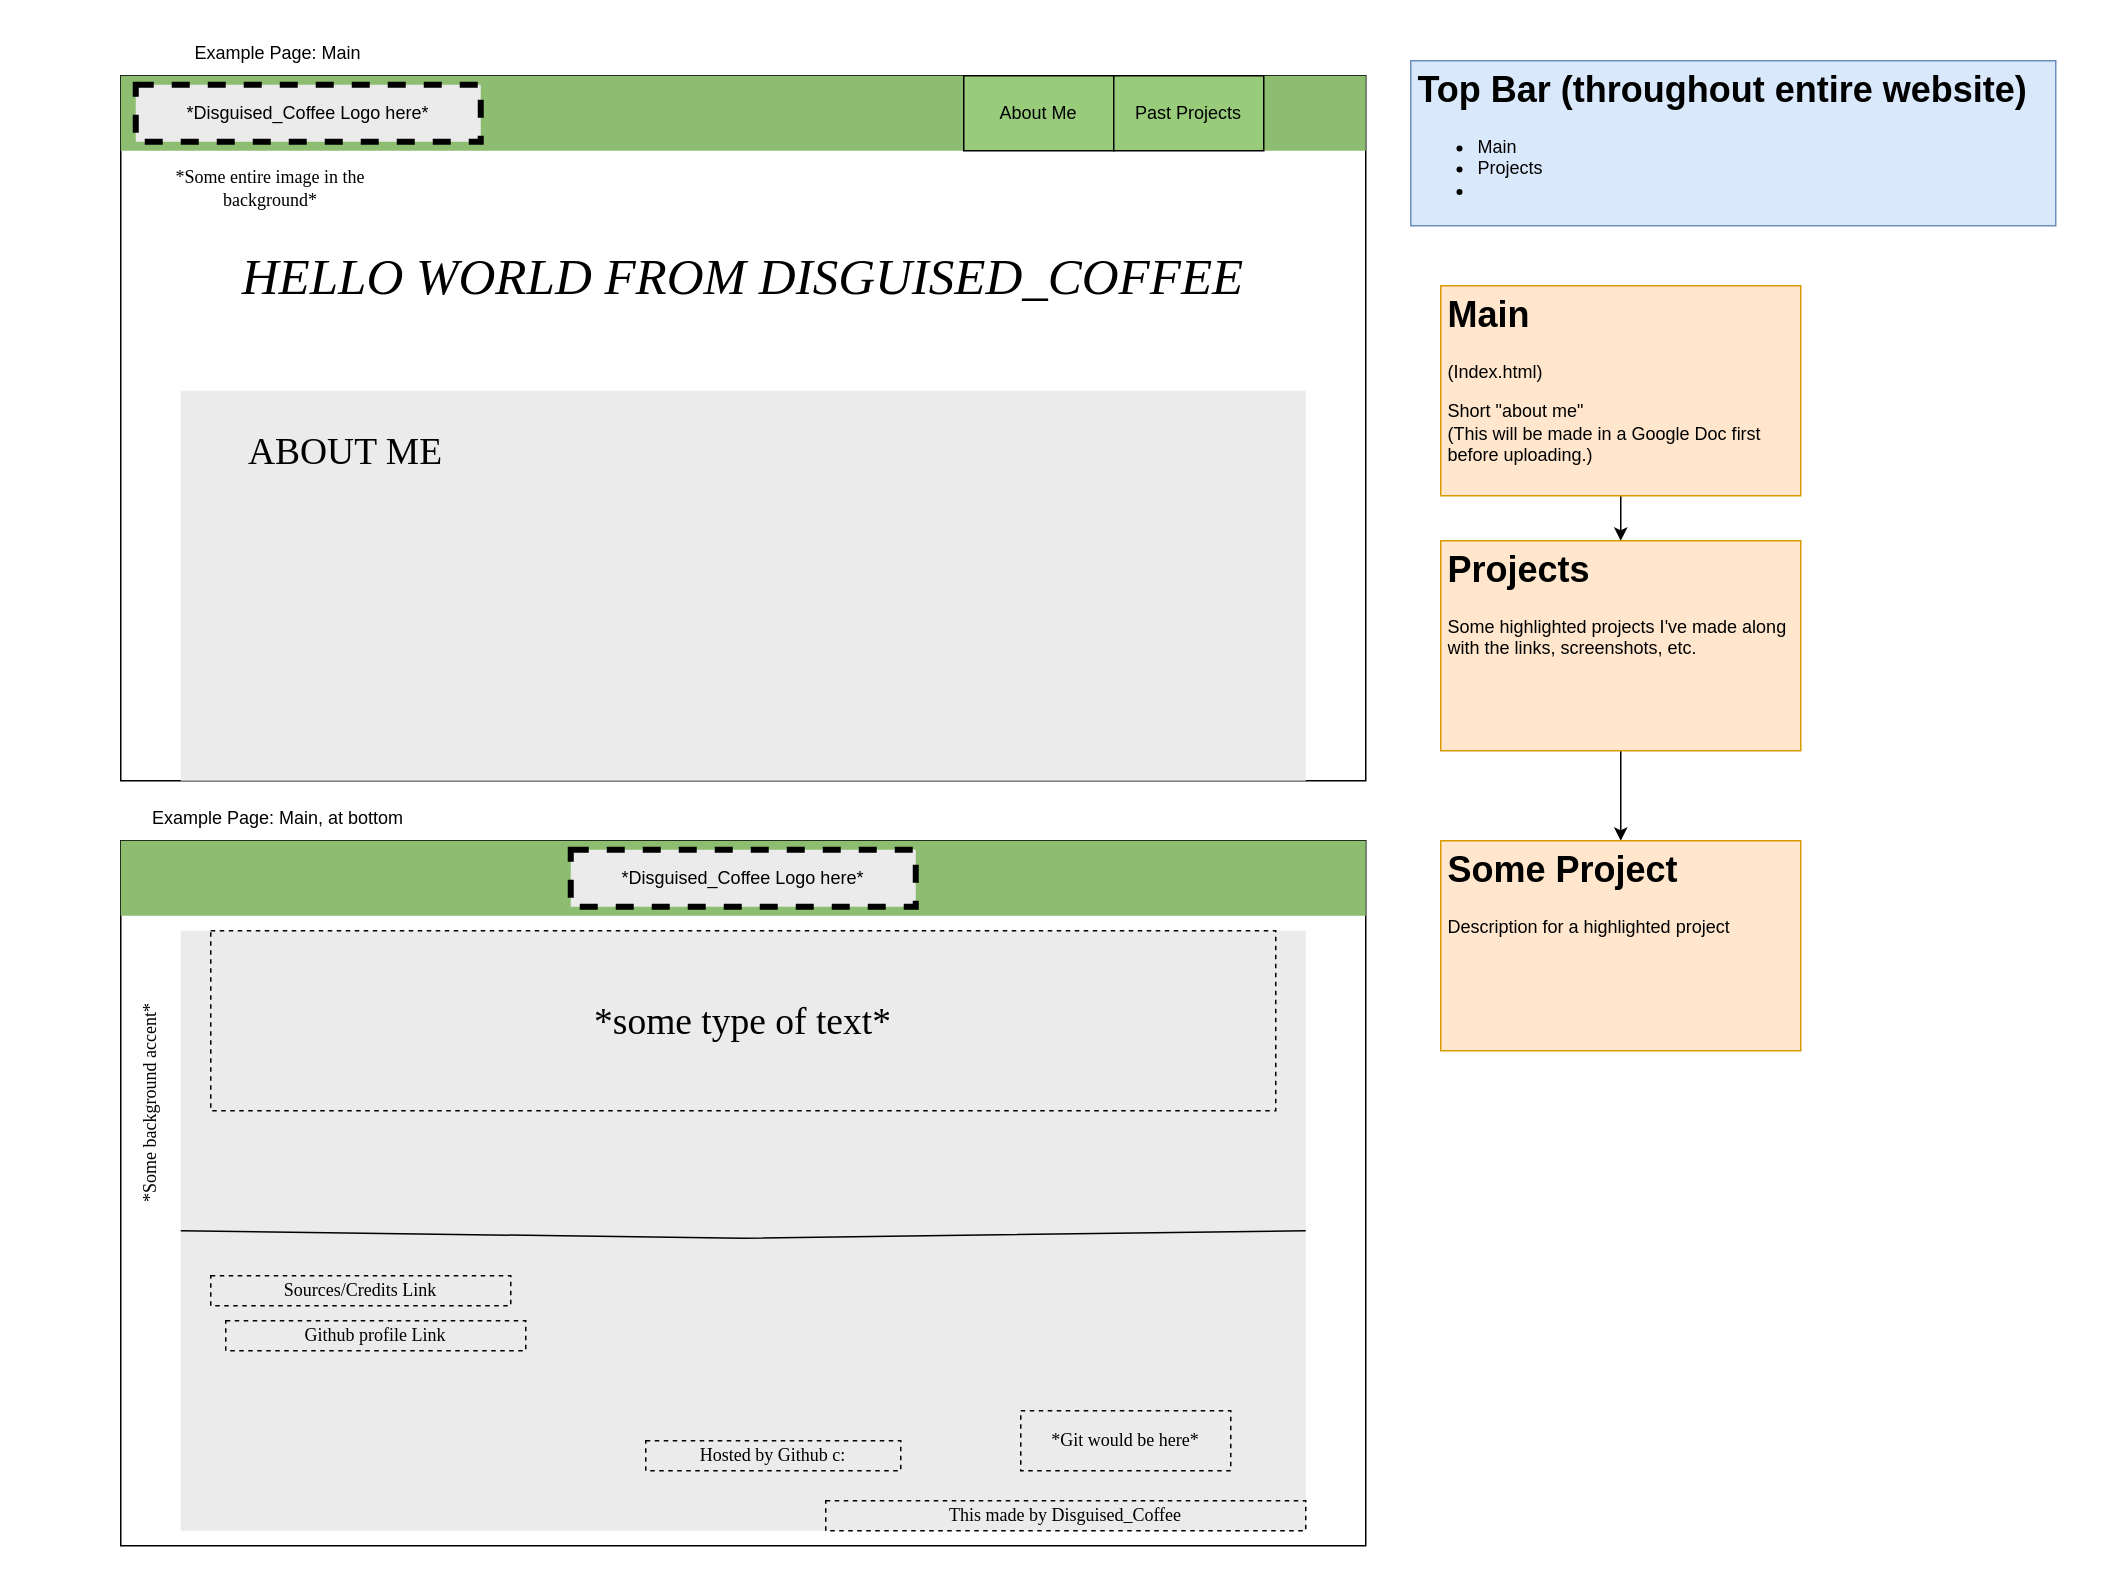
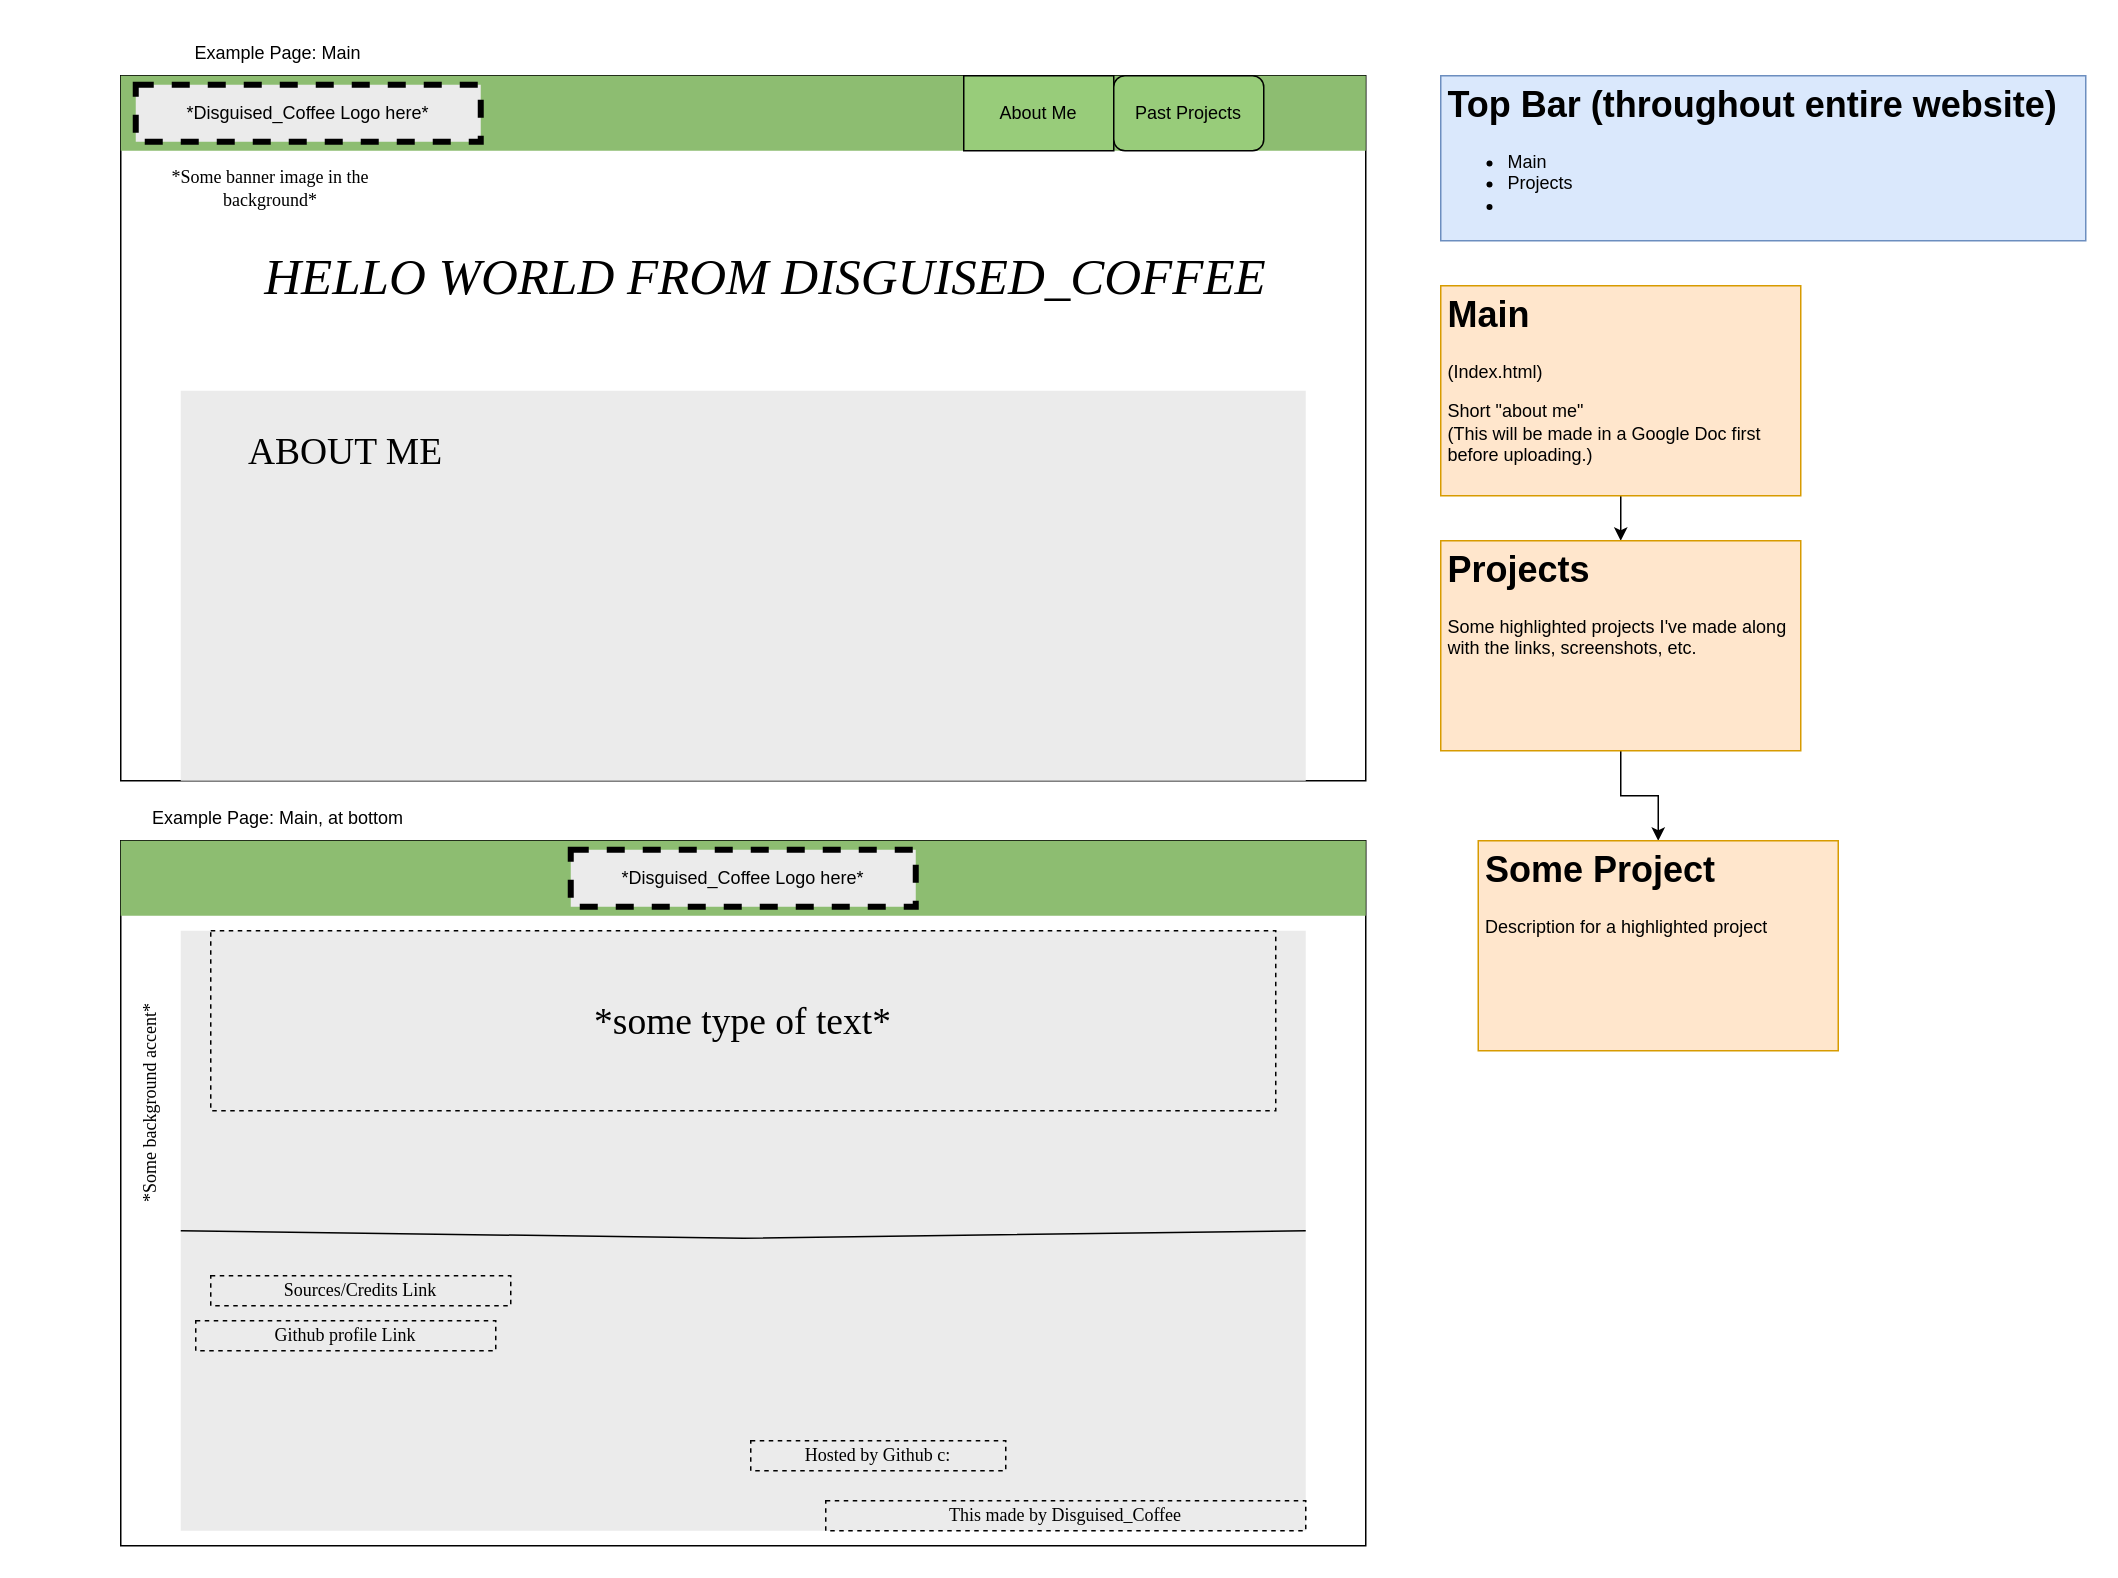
node "Past Projects": shape rectangle -> rounded rectangle
node "Top Bar (throughout entire website) Main Projects": moved (1733, 143) -> (1763, 158)
node "*Some entire image in the background*": label "*Some entire image in the background*" -> "*Some banner image in the background*"
node "HELLO WORLD FROM DISGUISED_COFFEE": moved (743, 278) -> (766, 278)
node "Some ProjectDescription for a highlighted project": moved (1621, 946) -> (1658, 946)
node "Github profile Link": moved (376, 1336) -> (346, 1336)
node "*Git would be here*": removed
node "Hosted by Github c:": moved (773, 1456) -> (878, 1456)
